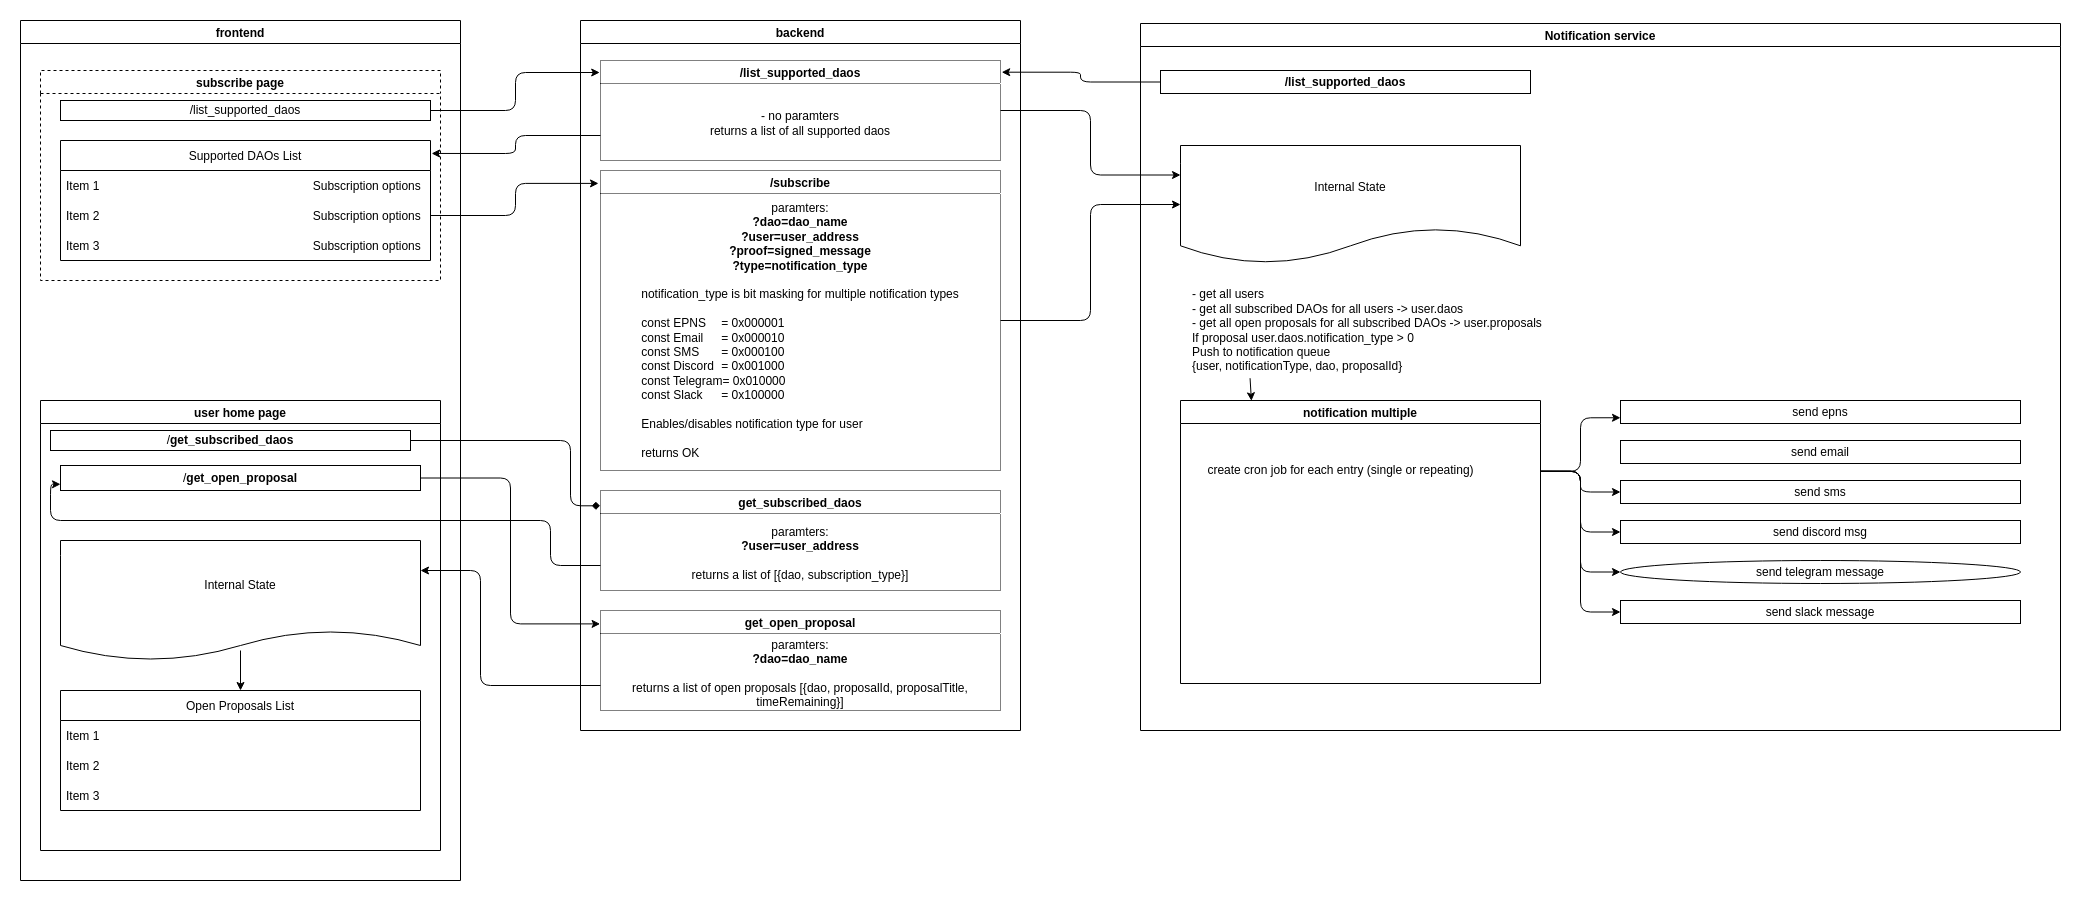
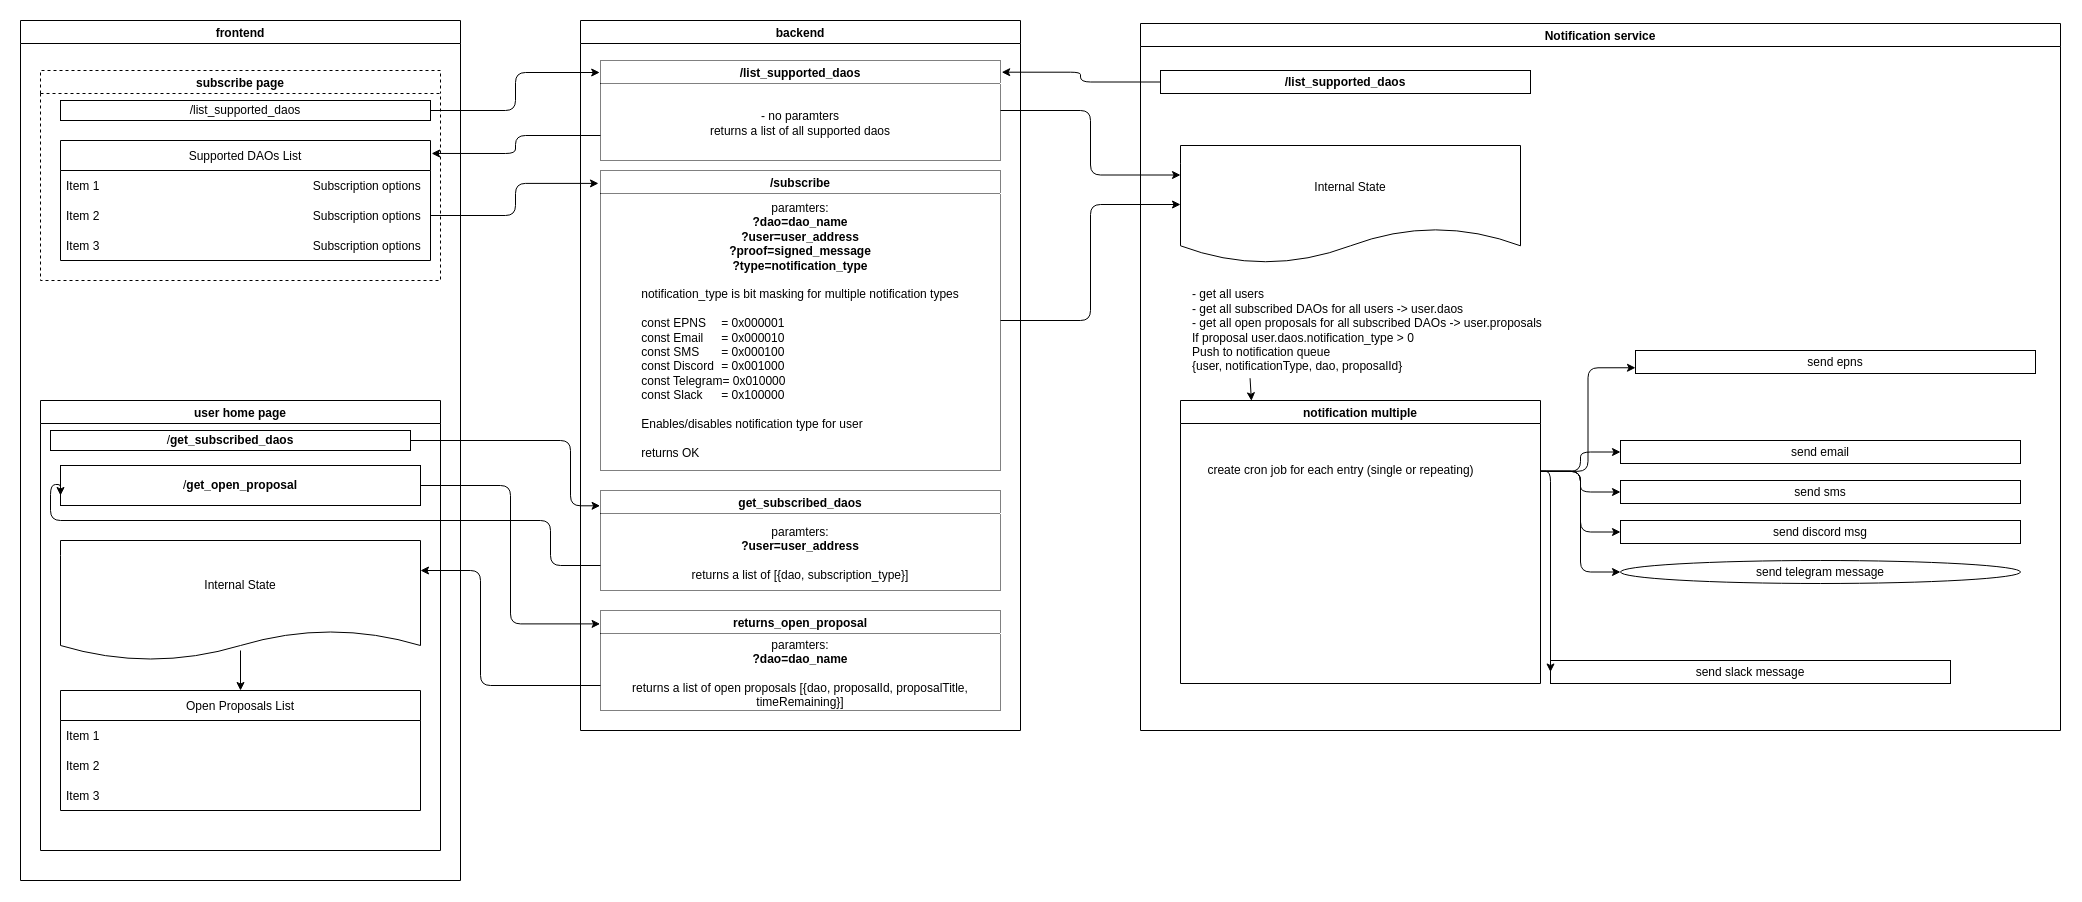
node "send epns": moved (1821, 412) -> (1836, 362)
edge "notification multiple" -> "send email": added
node "/get_open_proposal": size 360x25 -> 360x40
edge "/get_subscribed_daos" -> "get_subscribed_daos": arrowhead diamond -> classic
node "send slack message": moved (1821, 612) -> (1751, 672)
node "get_open_proposal": label "get_open_proposal" -> "returns_open_proposal"
